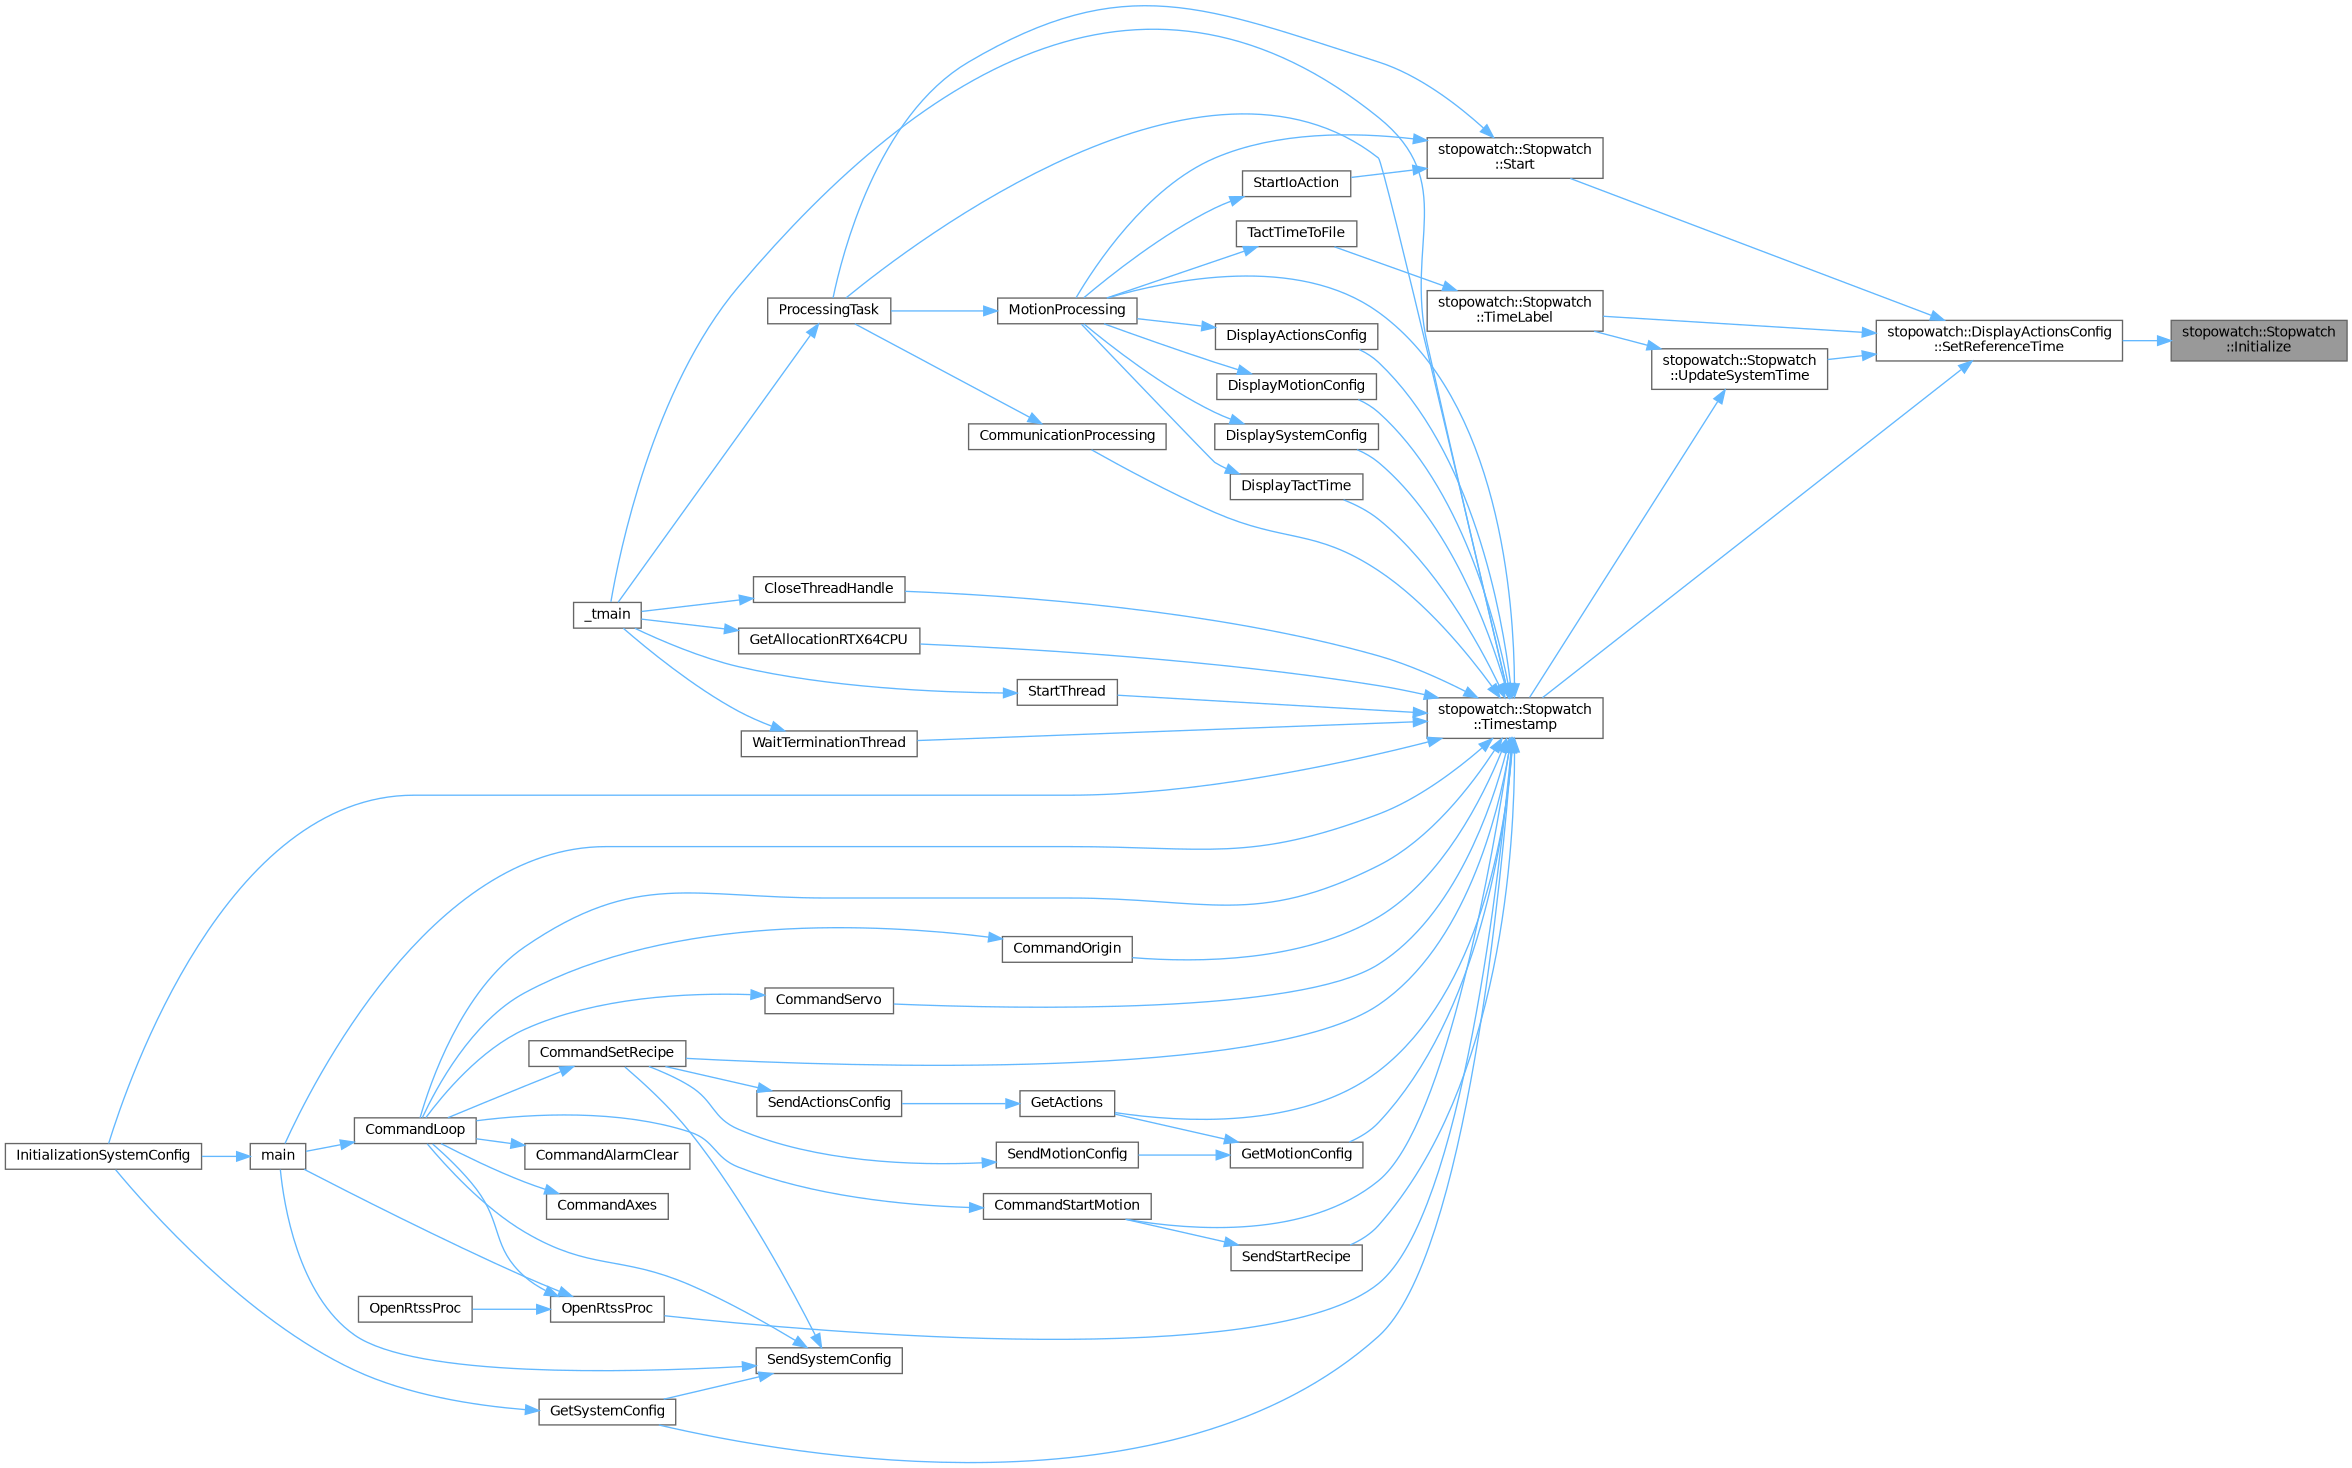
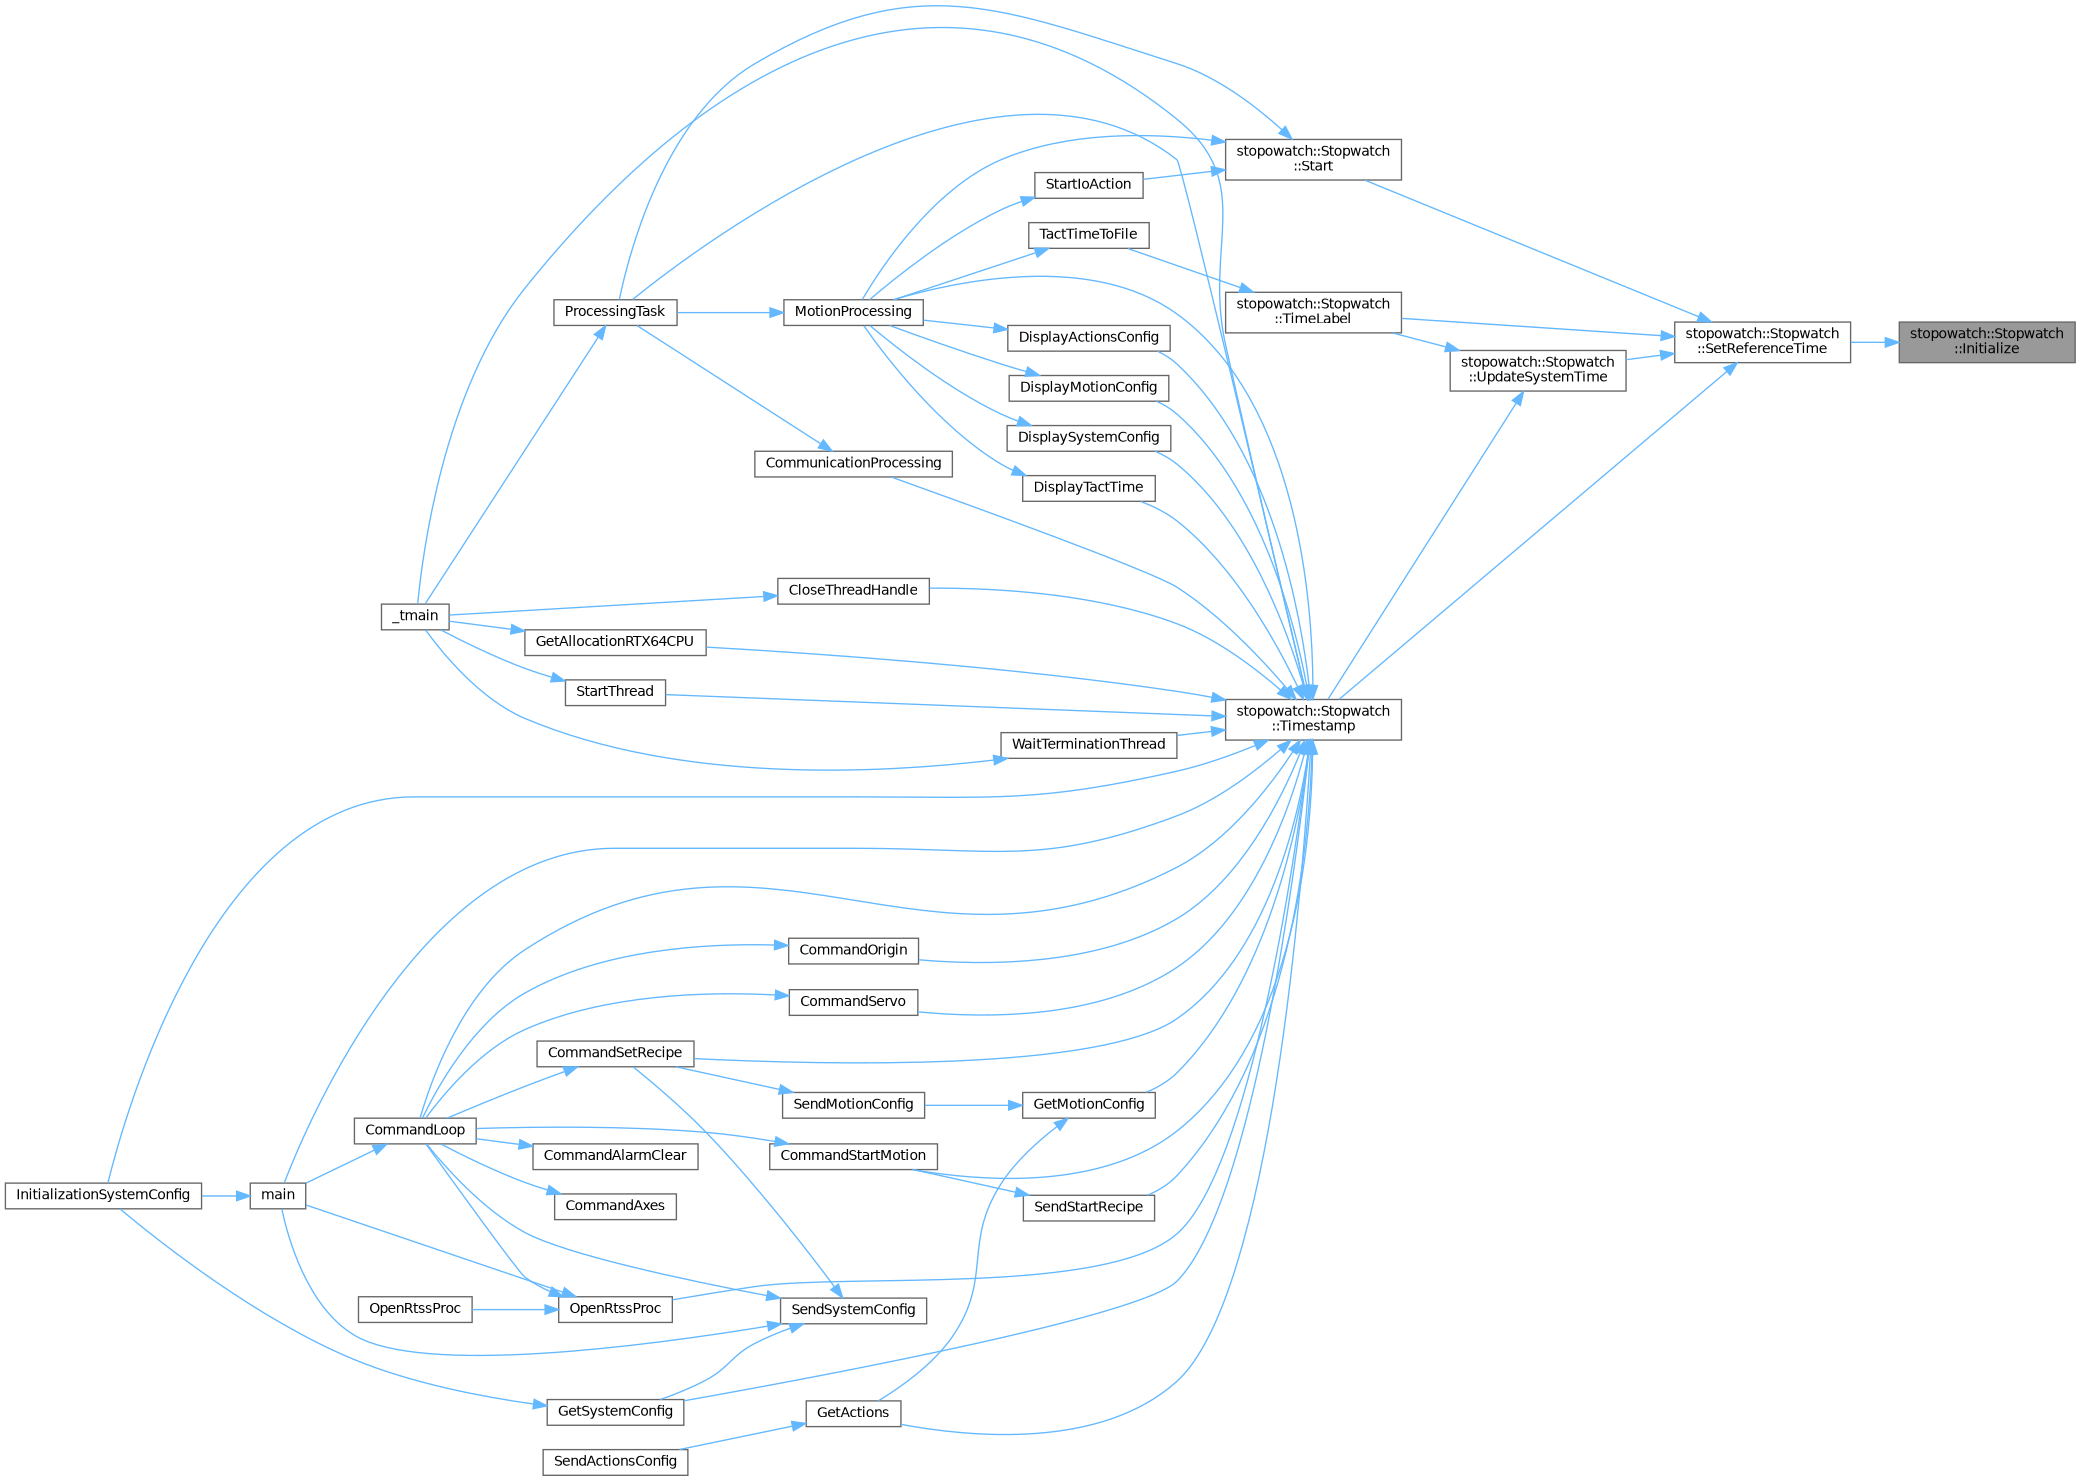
node "stopowatch::DisplayActionsConfig ::SetReferenceTime": label "stopowatch::DisplayActionsConfig ::SetReferenceTime" -> "stopowatch::Stopwatch ::SetReferenceTime"
edge "CommandSetRecipe" -> "SendActionsConfig": removed
